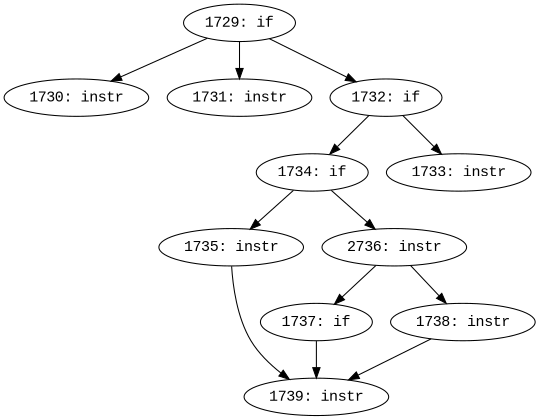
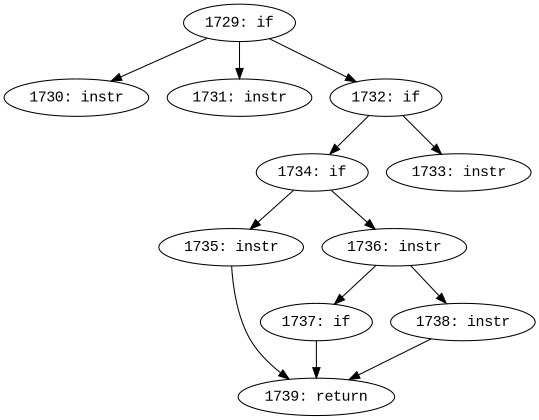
node "2736: instr": label "2736: instr" -> "1736: instr"
node "1739: instr": label "1739: instr" -> "1739: return"
